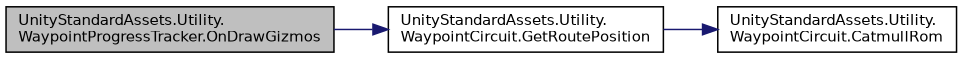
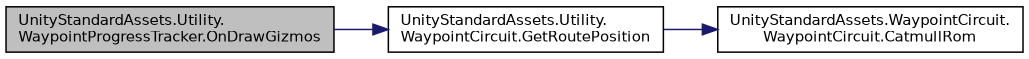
node "UnityStandardAssets.Utility. WaypointCircuit.CatmullRom": label "UnityStandardAssets.Utility. WaypointCircuit.CatmullRom" -> "UnityStandardAssets.WaypointCircuit. WaypointCircuit.CatmullRom"
